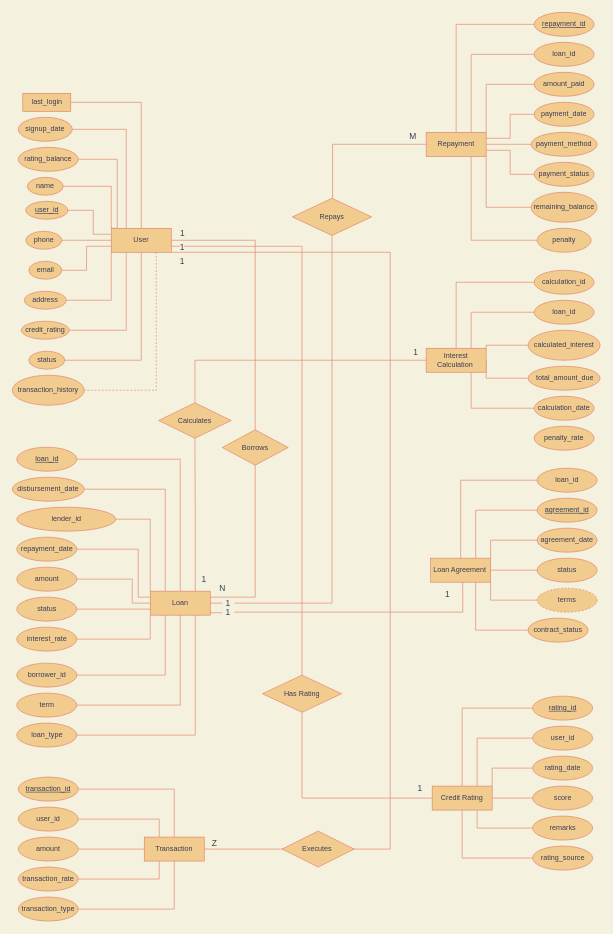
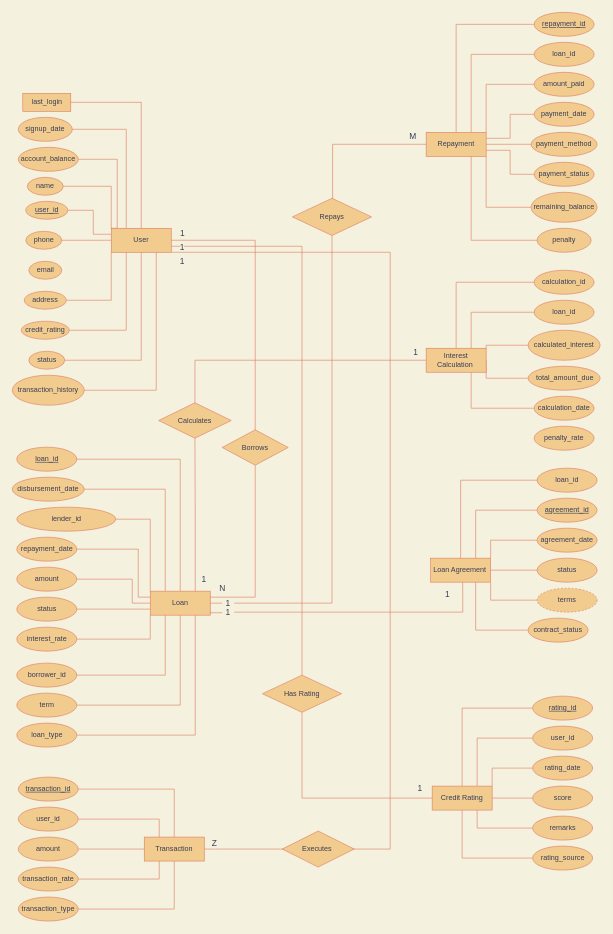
node "rating_balance": label "rating_balance" -> "account_balance"
edge "User" -- "email": removed
edge "User" -- "transaction_history": style dashed -> solid
